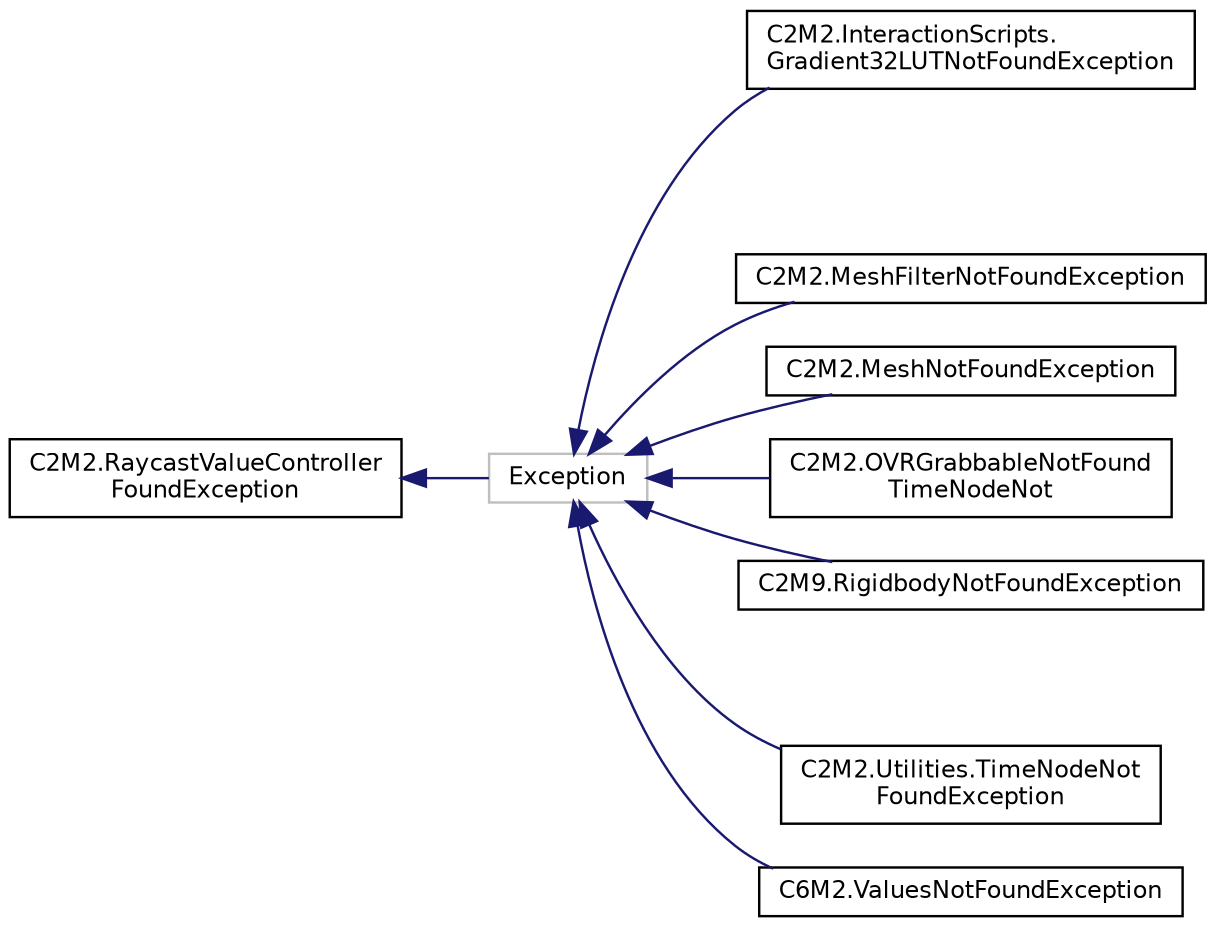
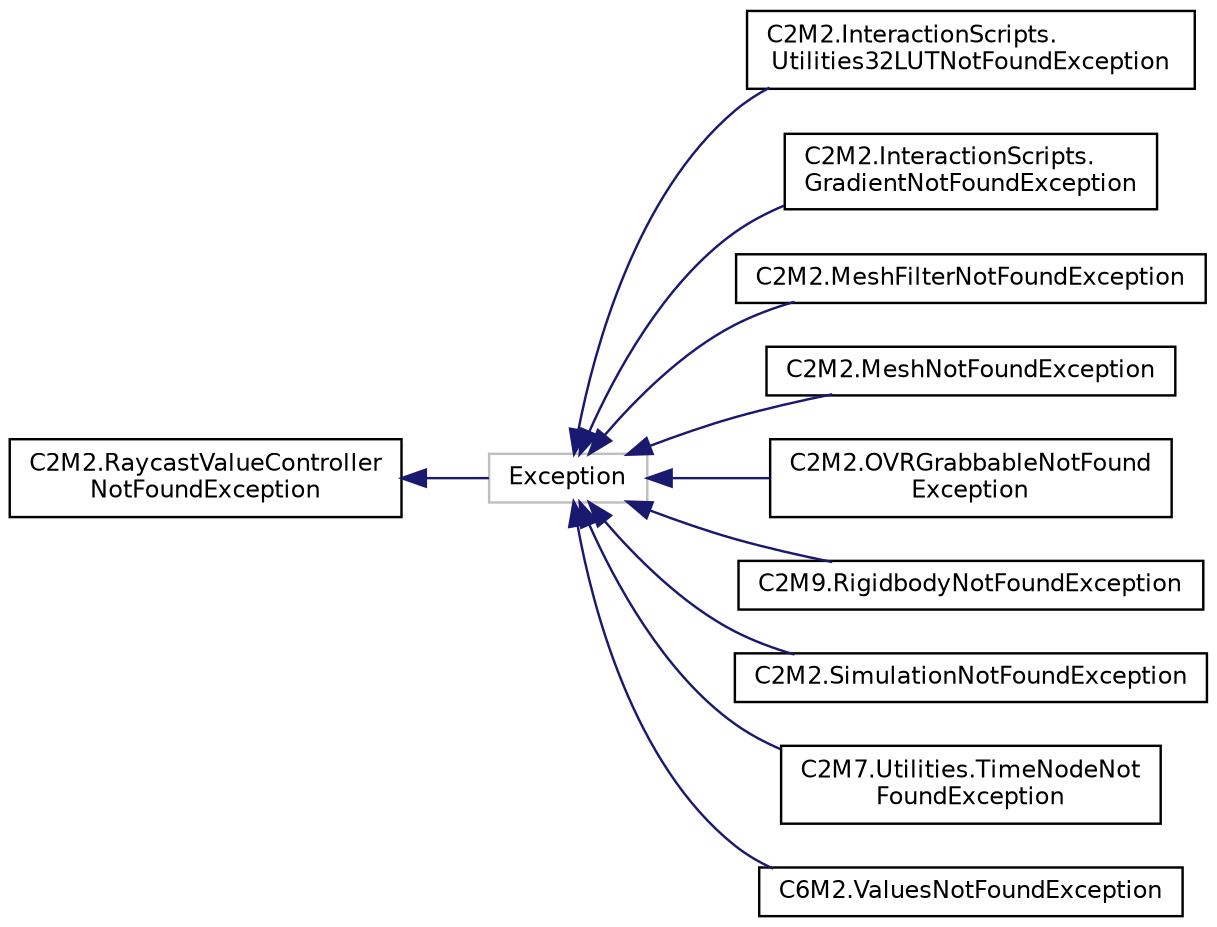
node "C2M2.InteractionScripts. Gradient32LUTNotFoundException": label "C2M2.InteractionScripts. Gradient32LUTNotFoundException" -> "C2M2.InteractionScripts. Utilities32LUTNotFoundException"
node "C2M2.InteractionScripts. GradientNotFoundException": added
node "C2M2.RaycastValueController FoundException": label "C2M2.RaycastValueController FoundException" -> "C2M2.RaycastValueController NotFoundException"
node "C2M2.OVRGrabbableNotFound TimeNodeNot": label "C2M2.OVRGrabbableNotFound TimeNodeNot" -> "C2M2.OVRGrabbableNotFound Exception"
node "C2M2.SimulationNotFoundException": added
node "C2M2.Utilities.TimeNodeNot FoundException": label "C2M2.Utilities.TimeNodeNot FoundException" -> "C2M7.Utilities.TimeNodeNot FoundException"
